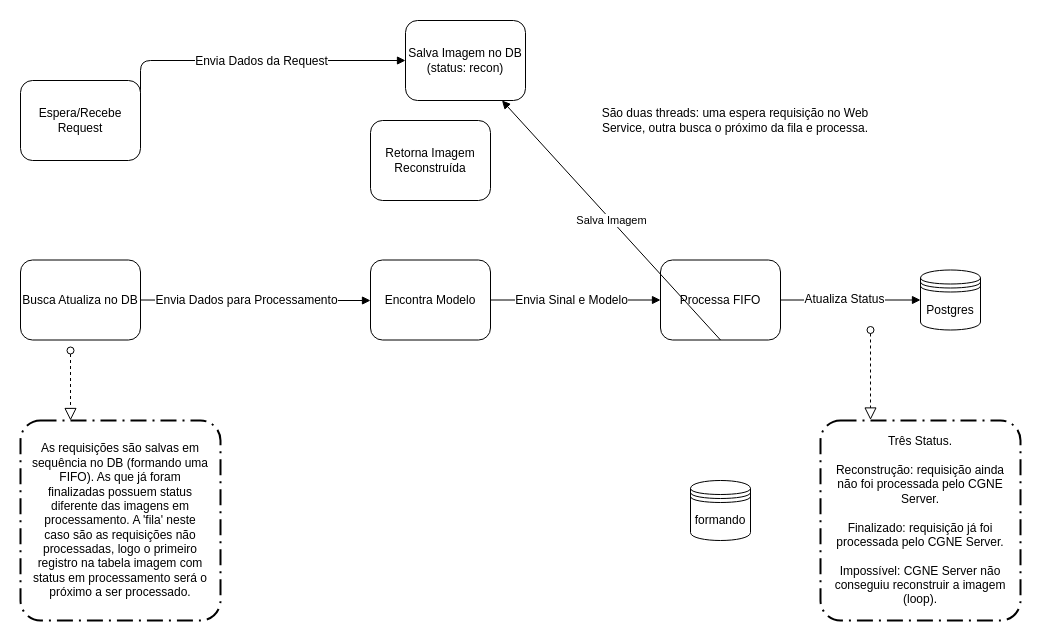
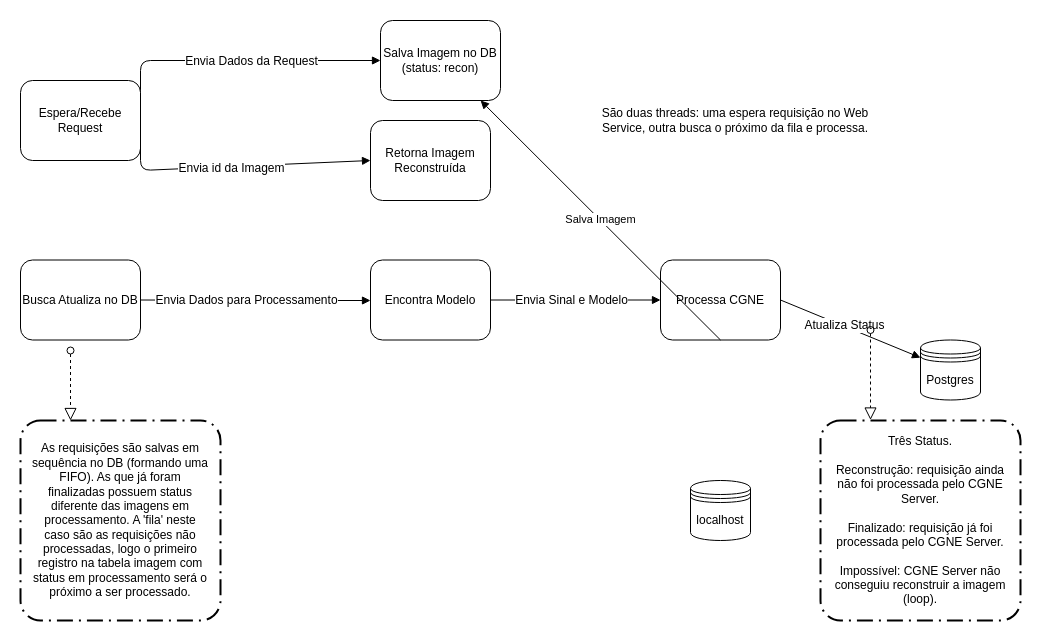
node "Salva Imagem no DB (status: recon)": moved (466, 61) -> (441, 61)
edge "Espera/Recebe Request" -> "Retorna Imagem Reconstruída": added, label "Envia id da Imagem"
node "Postgres": moved (951, 300) -> (951, 370)
node "Processa FIFO": label "Processa FIFO" -> "Processa CGNE"
node "formando": label "formando" -> "localhost"
